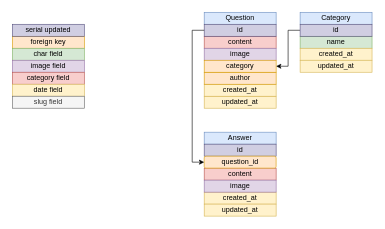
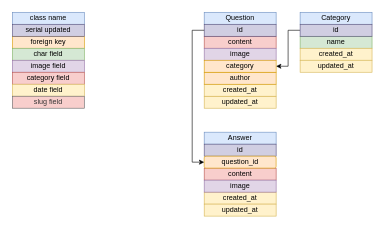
node "class name": added
node "slug field": fillcolor #f5f5f5 -> #f8cecc
